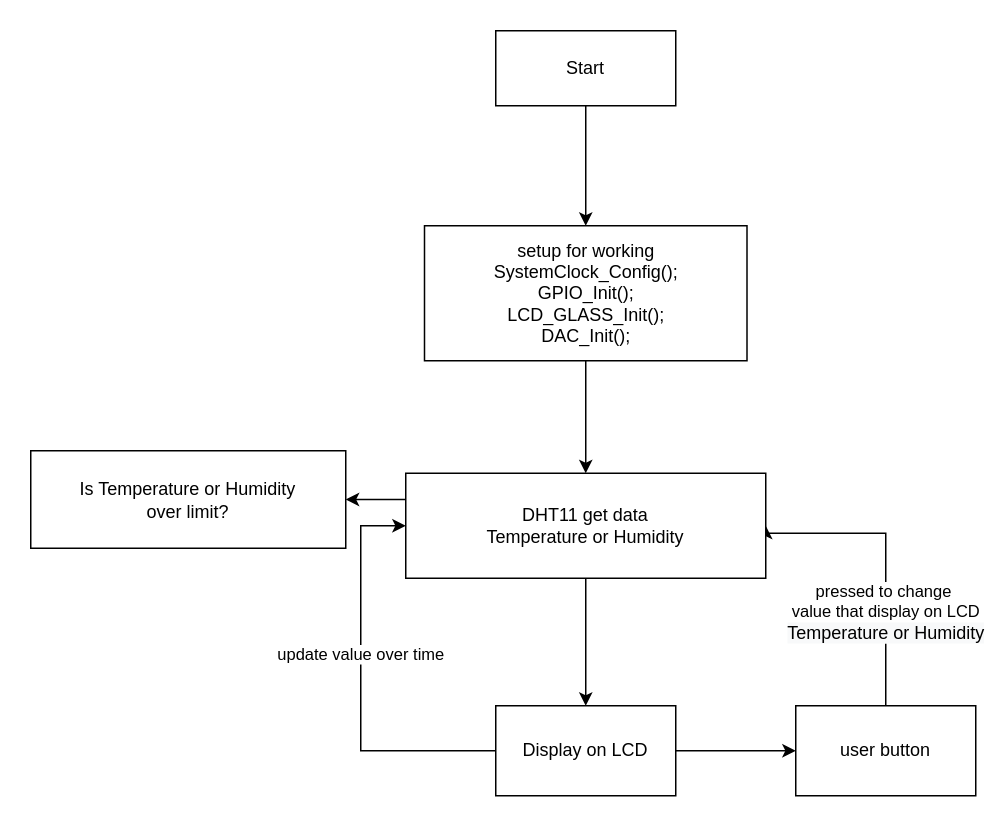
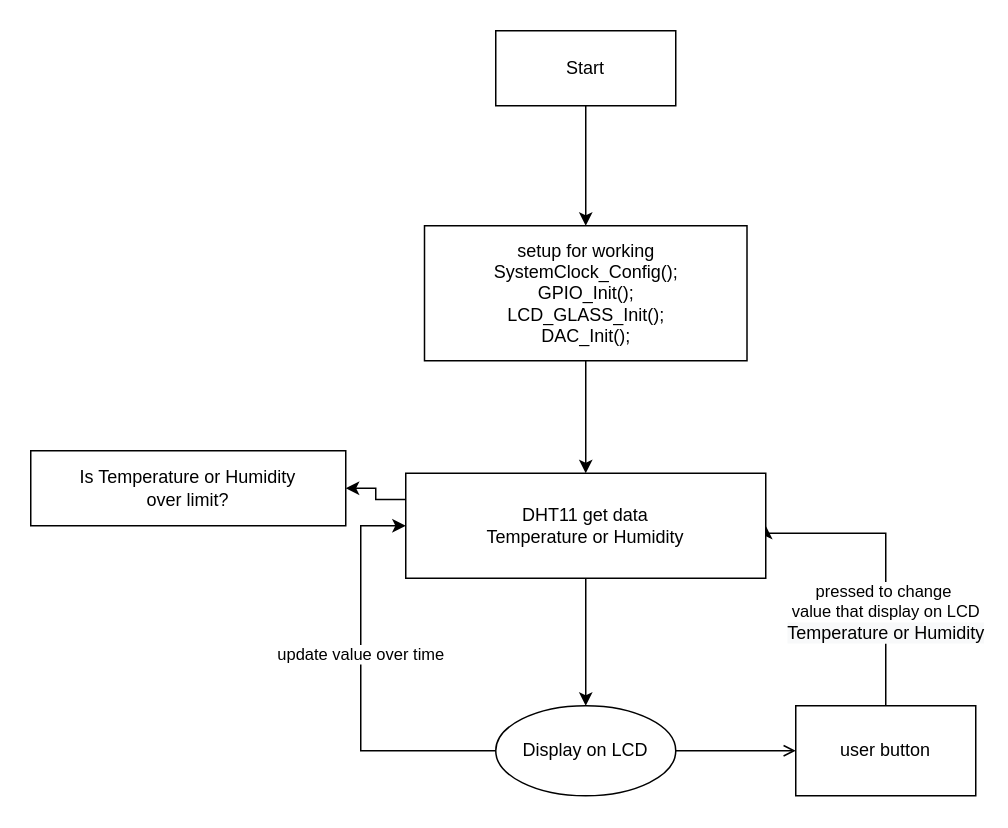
node "Is Temperature or Humidity over limit?": size 315x98 -> 315x75
node "Display on LCD": shape rectangle -> ellipse
edge "Display on LCD" -> "user button": arrowhead classic -> open
